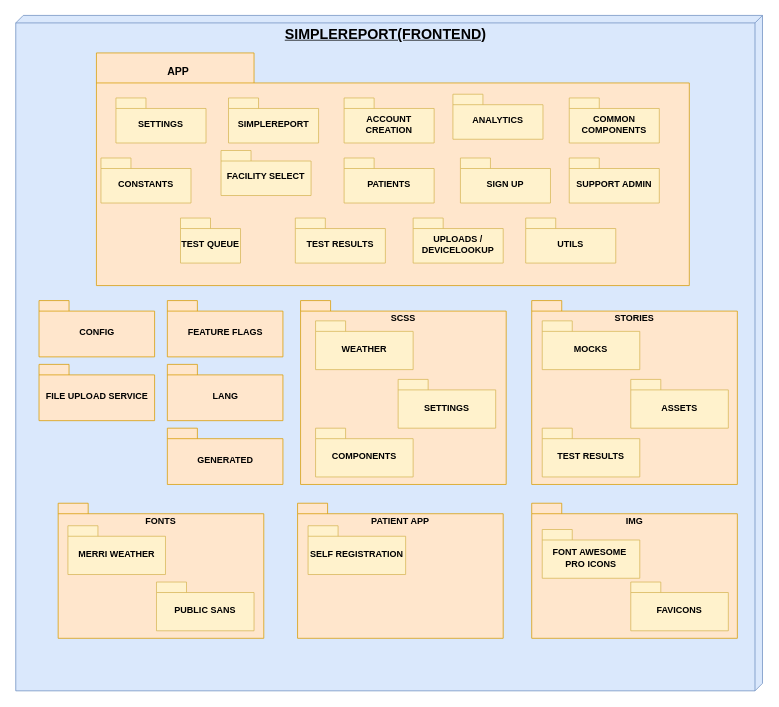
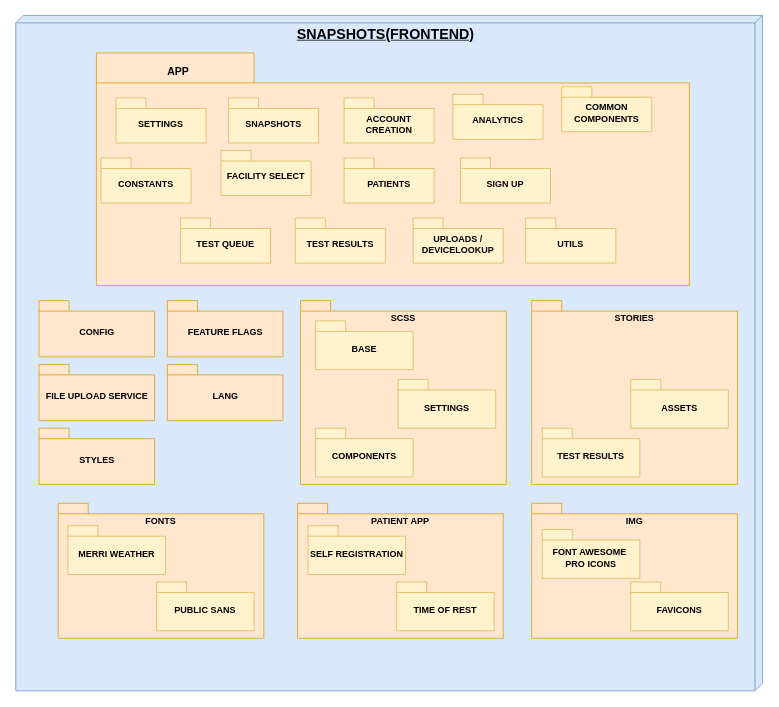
node "SIMPLEREPORT(FRONTEND)": label "SIMPLEREPORT(FRONTEND)" -> "SNAPSHOTS(FRONTEND)"
node "COMMON COMPONENTS": moved (614, 120) -> (606, 109)
node "SIMPLEREPORT": label "SIMPLEREPORT" -> "SNAPSHOTS"
node "SUPPORT ADMIN": removed
node "TEST QUEUE": size 60x45 -> 90x45
node "MOCKS": removed
node "WEATHER": label "WEATHER" -> "BASE"
node "STYLES": added
node "GENERATED": removed
node "TIME OF REST": added
